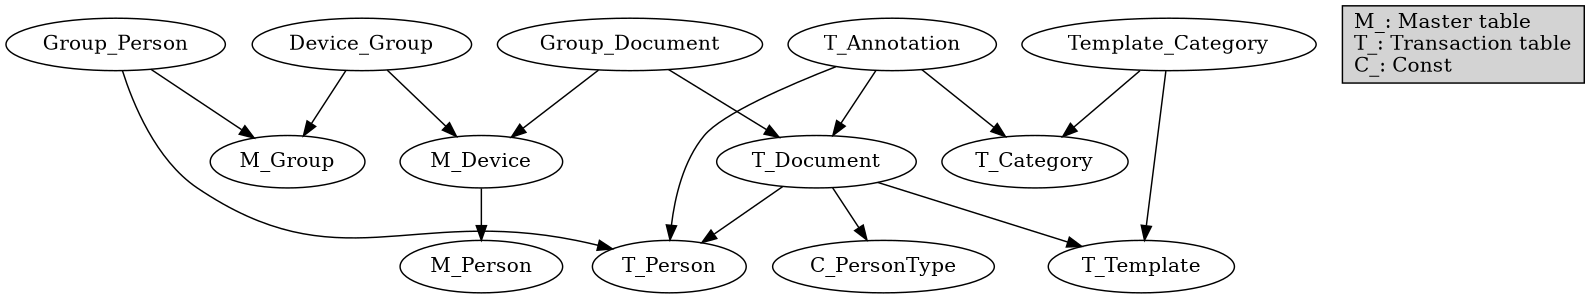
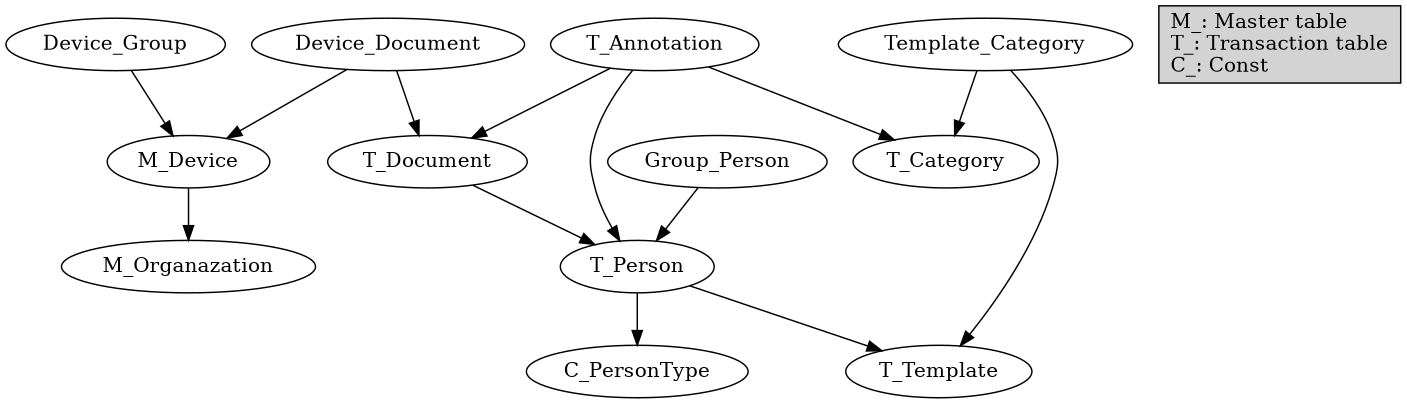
node "Group_Document": label "Group_Document" -> "Device_Document"
node "M_Group": removed
edge "T_Document" -> "C_PersonType": now "T_Person" -> "C_PersonType"
edge "T_Document" -> "T_Template": now "T_Person" -> "T_Template"
node "M_Person": label "M_Person" -> "M_Organazation"
